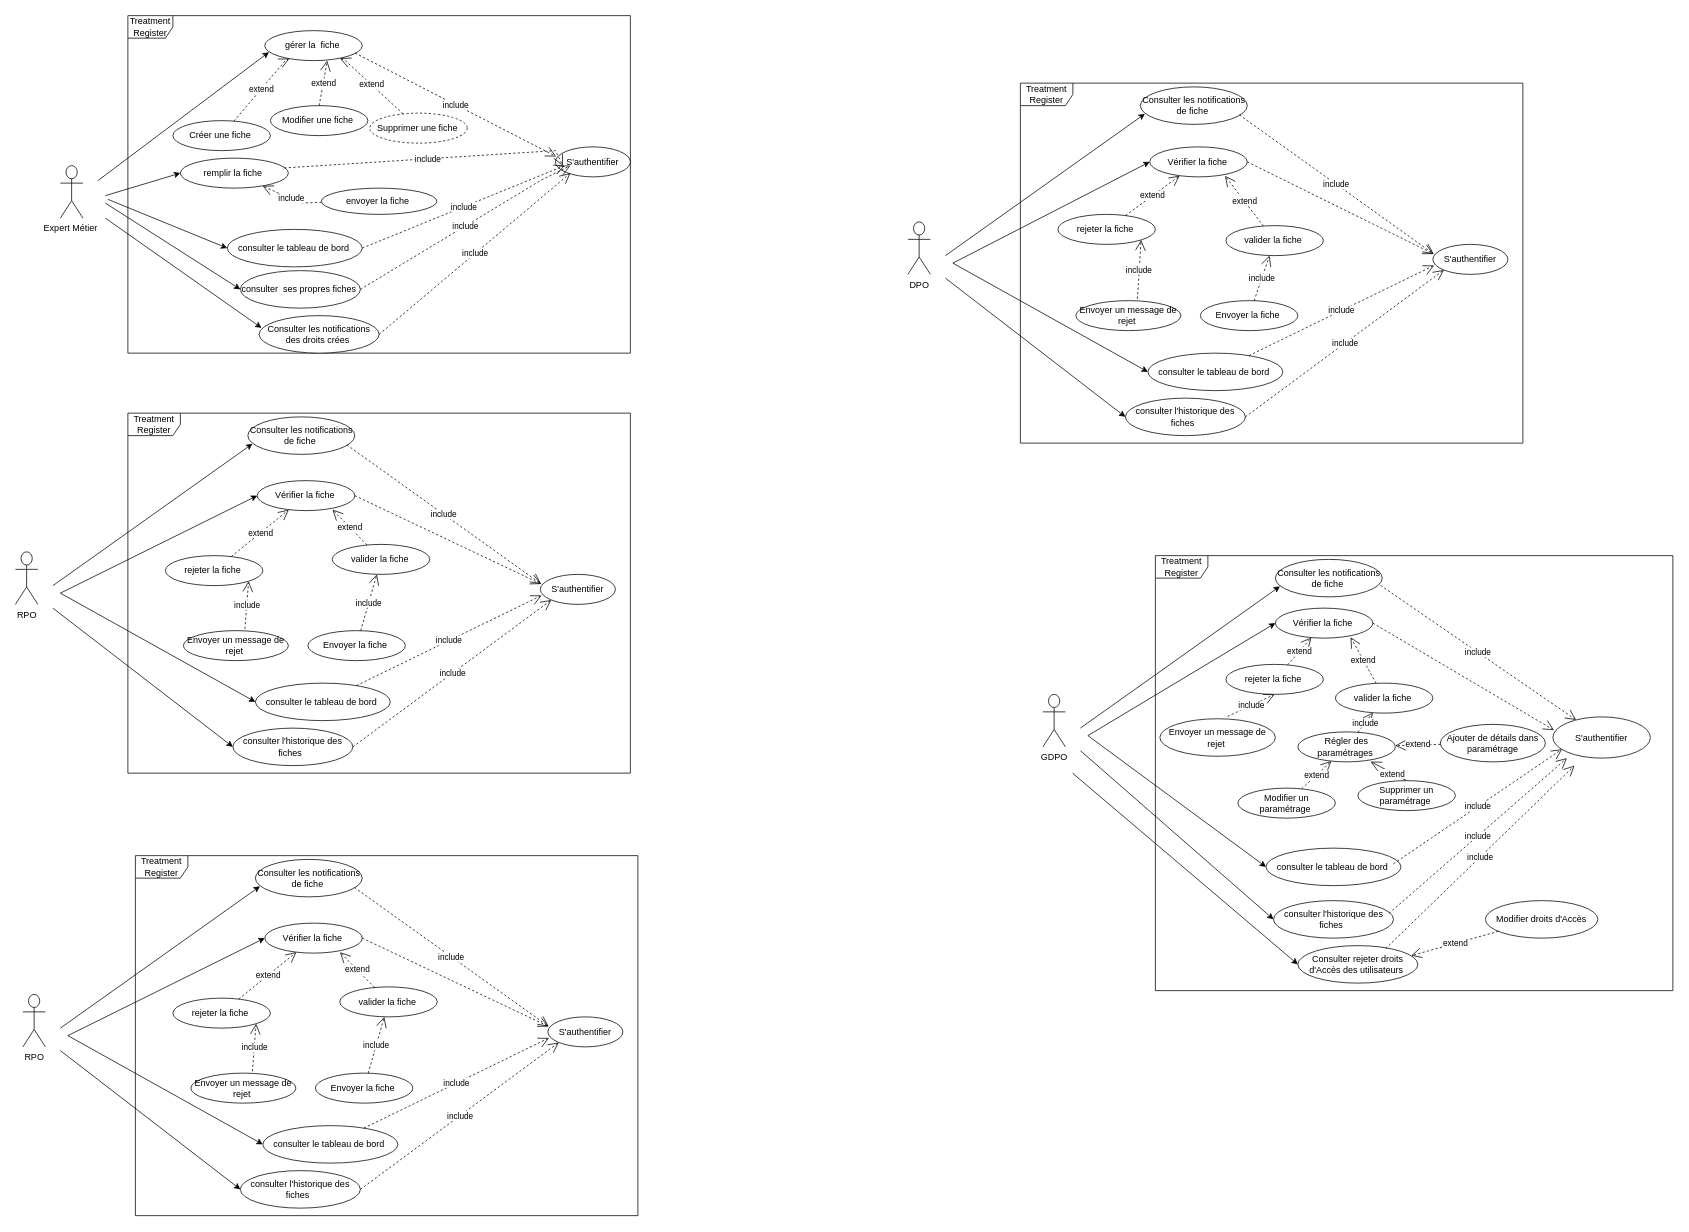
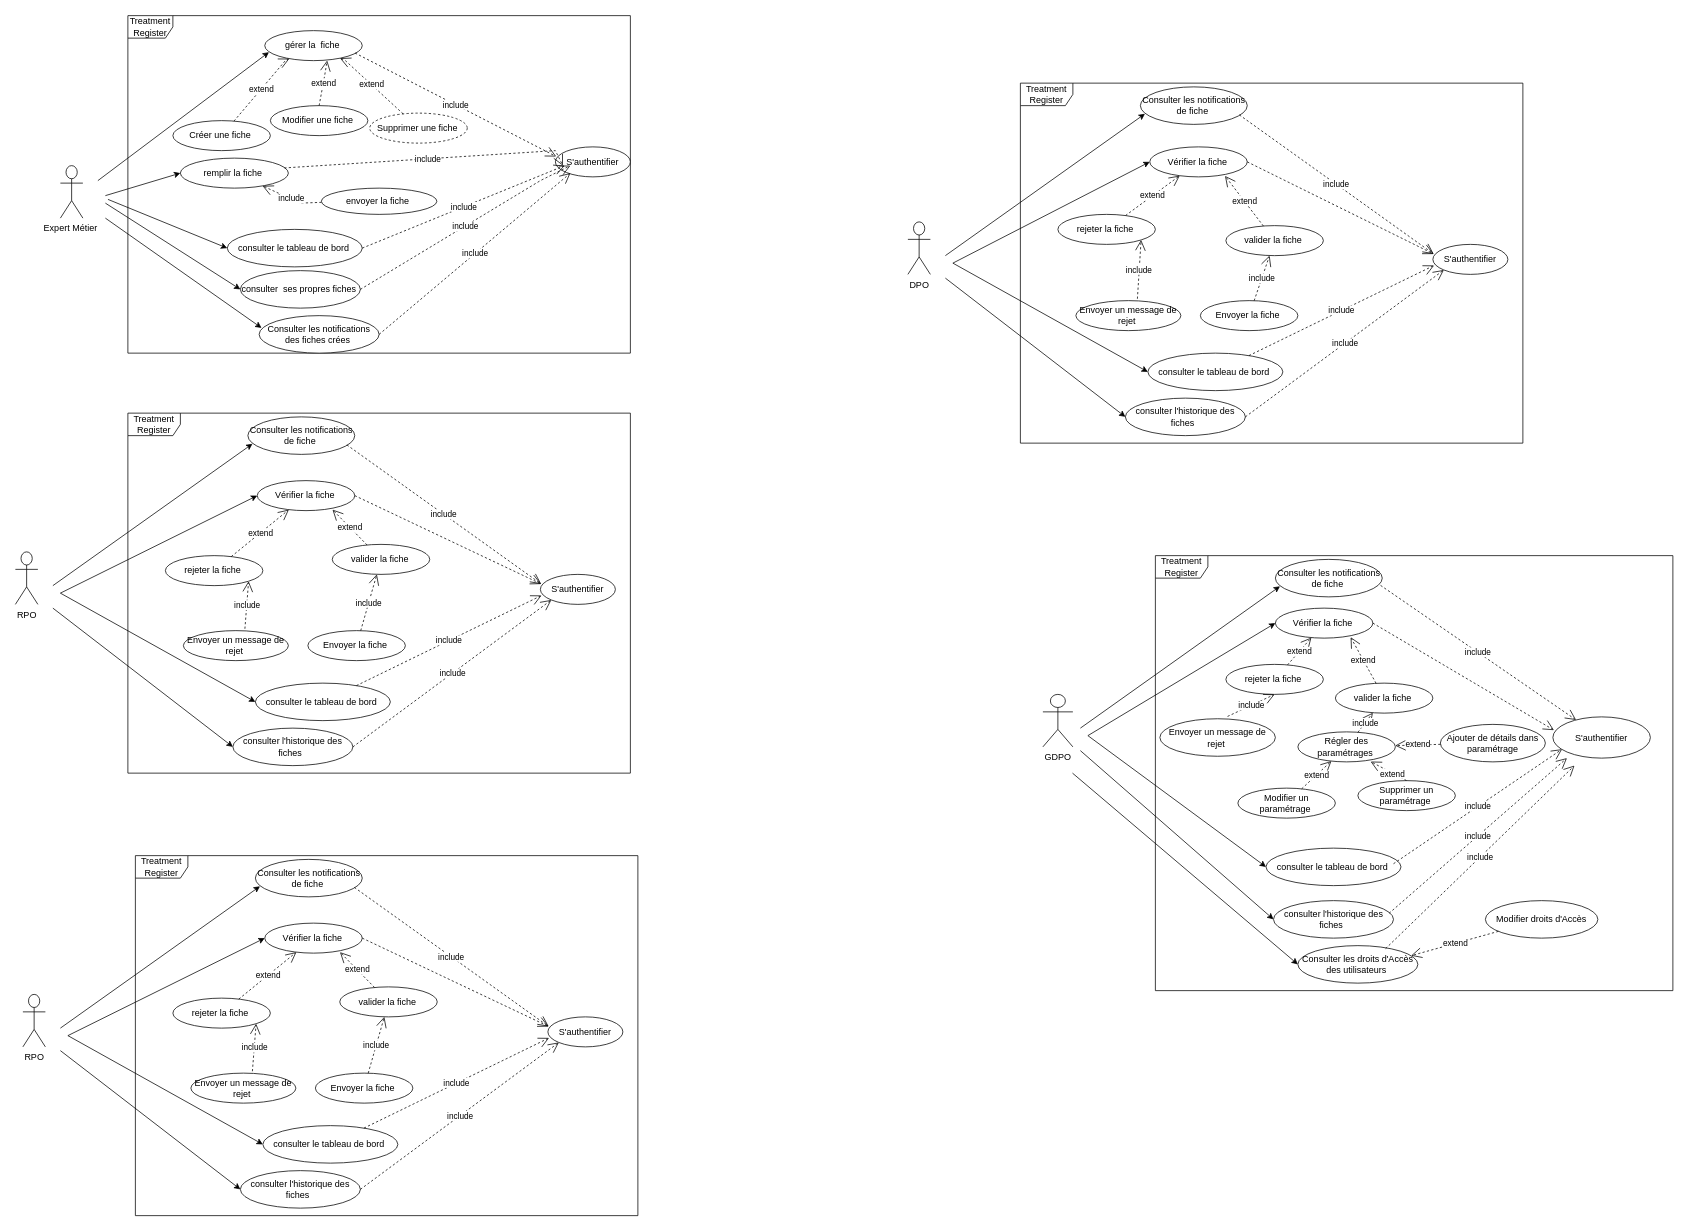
node "Consulter les notifications des droits crées": label "Consulter les notifications des droits crées" -> "Consulter les notifications des fiches crées"
node "GDPO": size 23x53 -> 30x53
edge "Supprimer un paramétrage" -> "Régler des paramétrages": style solid -> dashed
node "Consulter rejeter droits d'Accès des utilisateurs": label "Consulter rejeter droits d'Accès des utilisateurs" -> "Consulter les droits d'Accès des utilisateurs"
